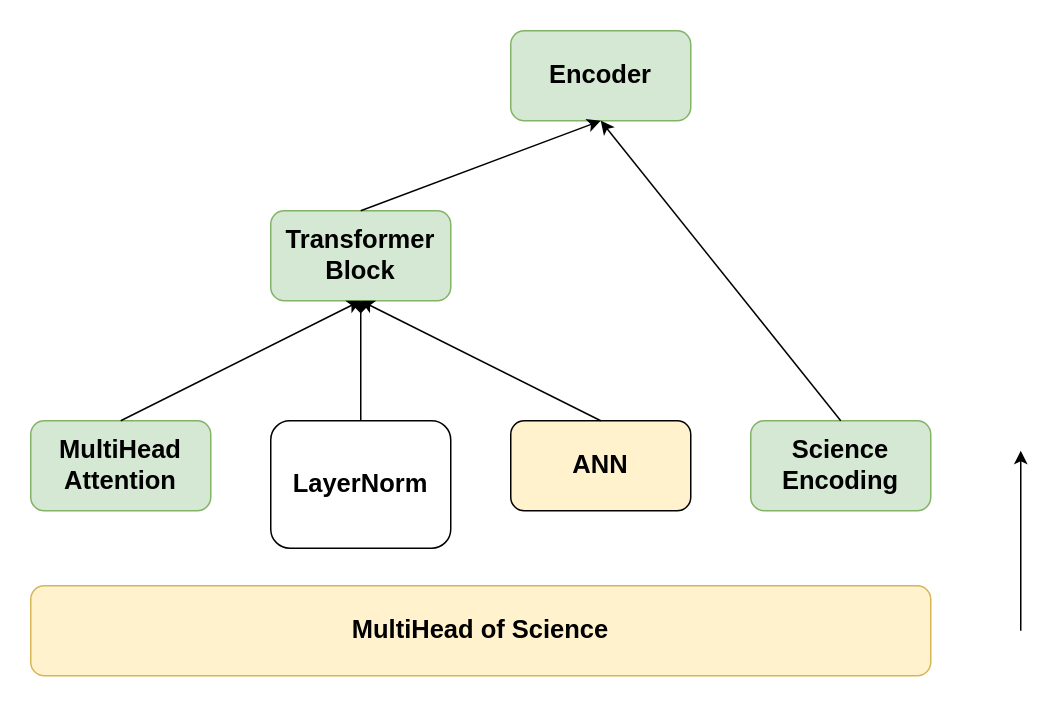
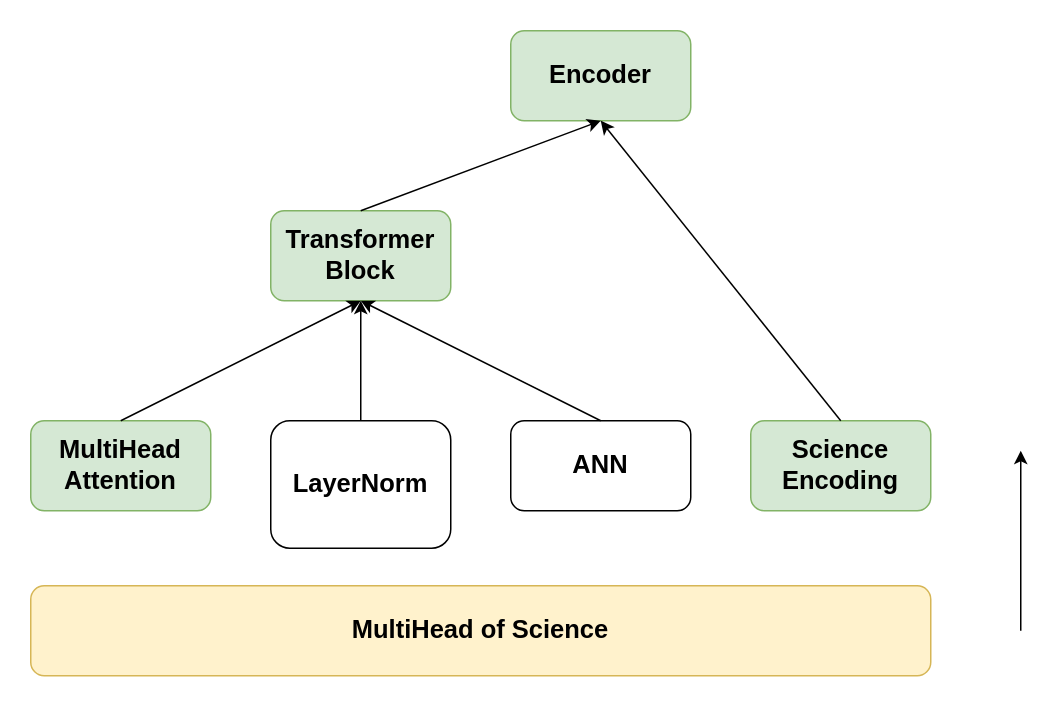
edge "LayerNorm" -> "Transformer Block": arrowhead diamond -> classic
node "ANN": fillcolor #fff2cc -> #ffffff
